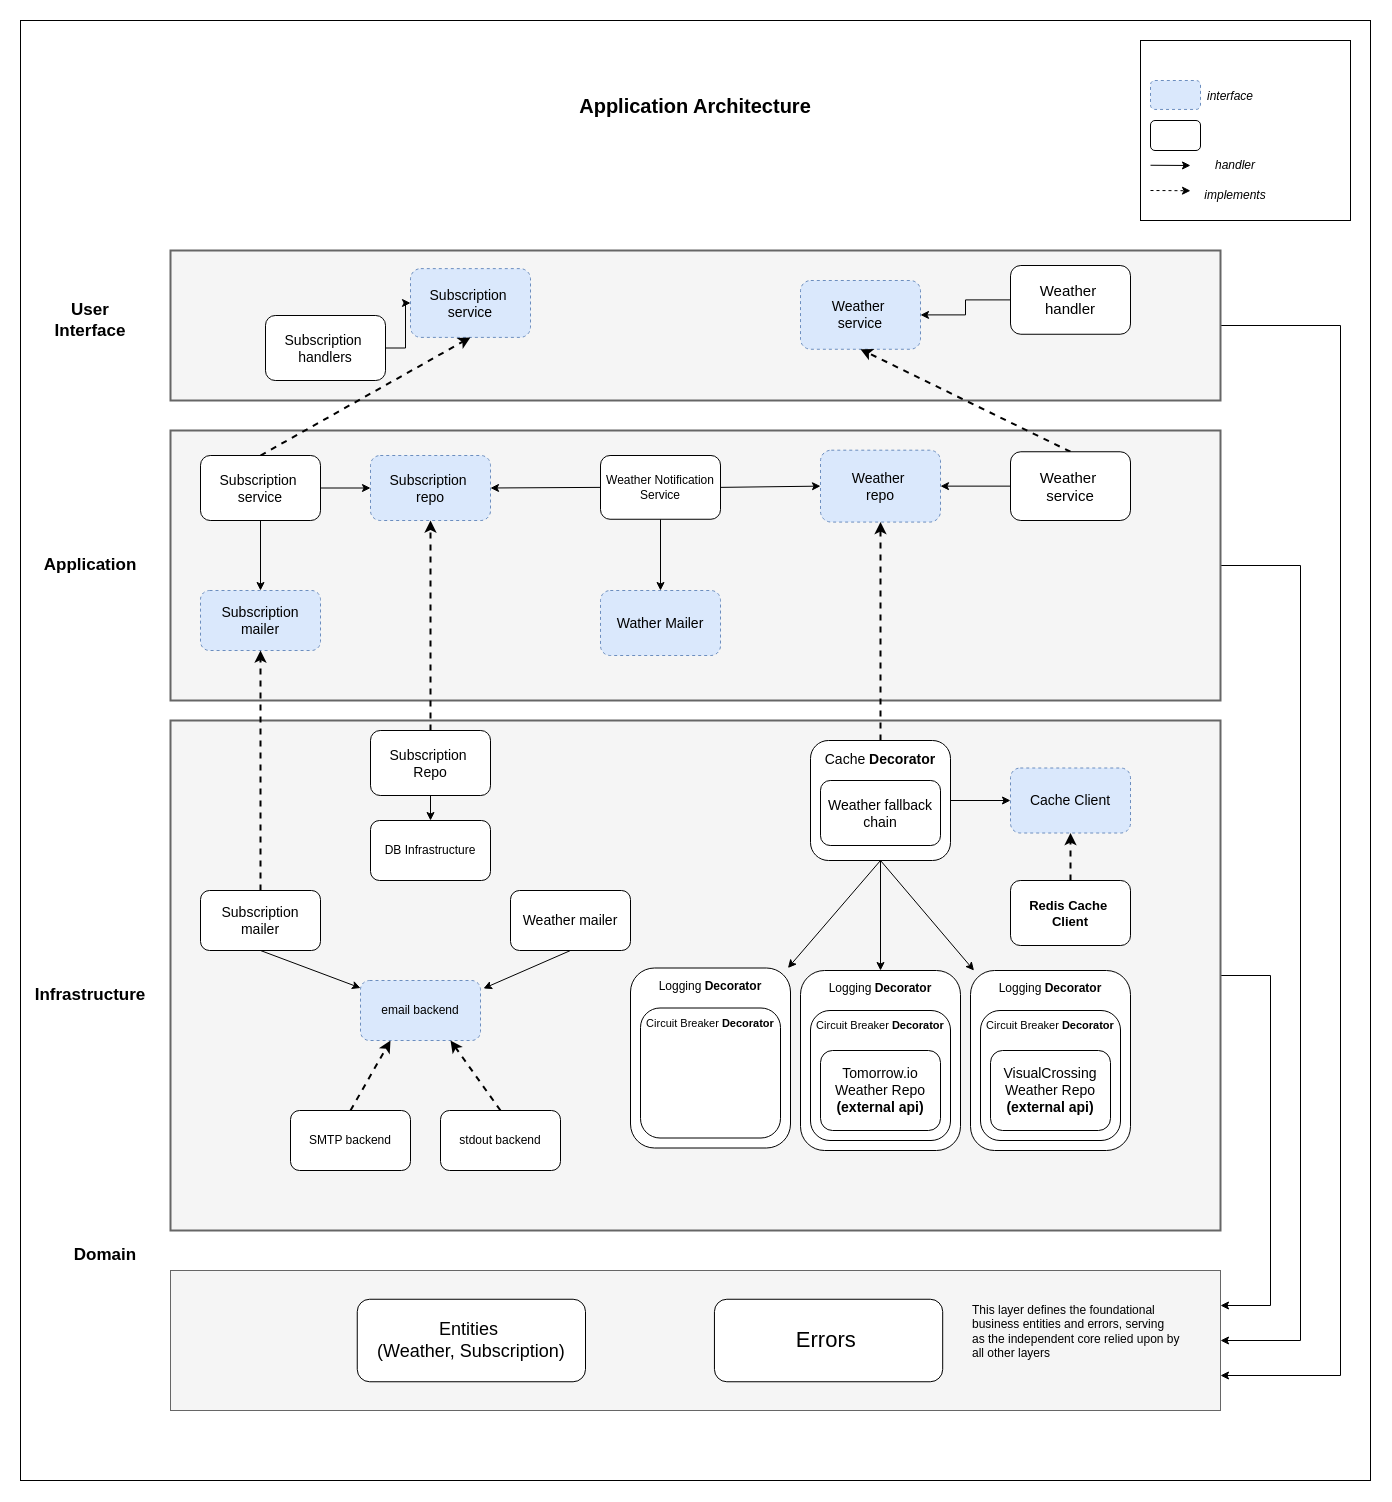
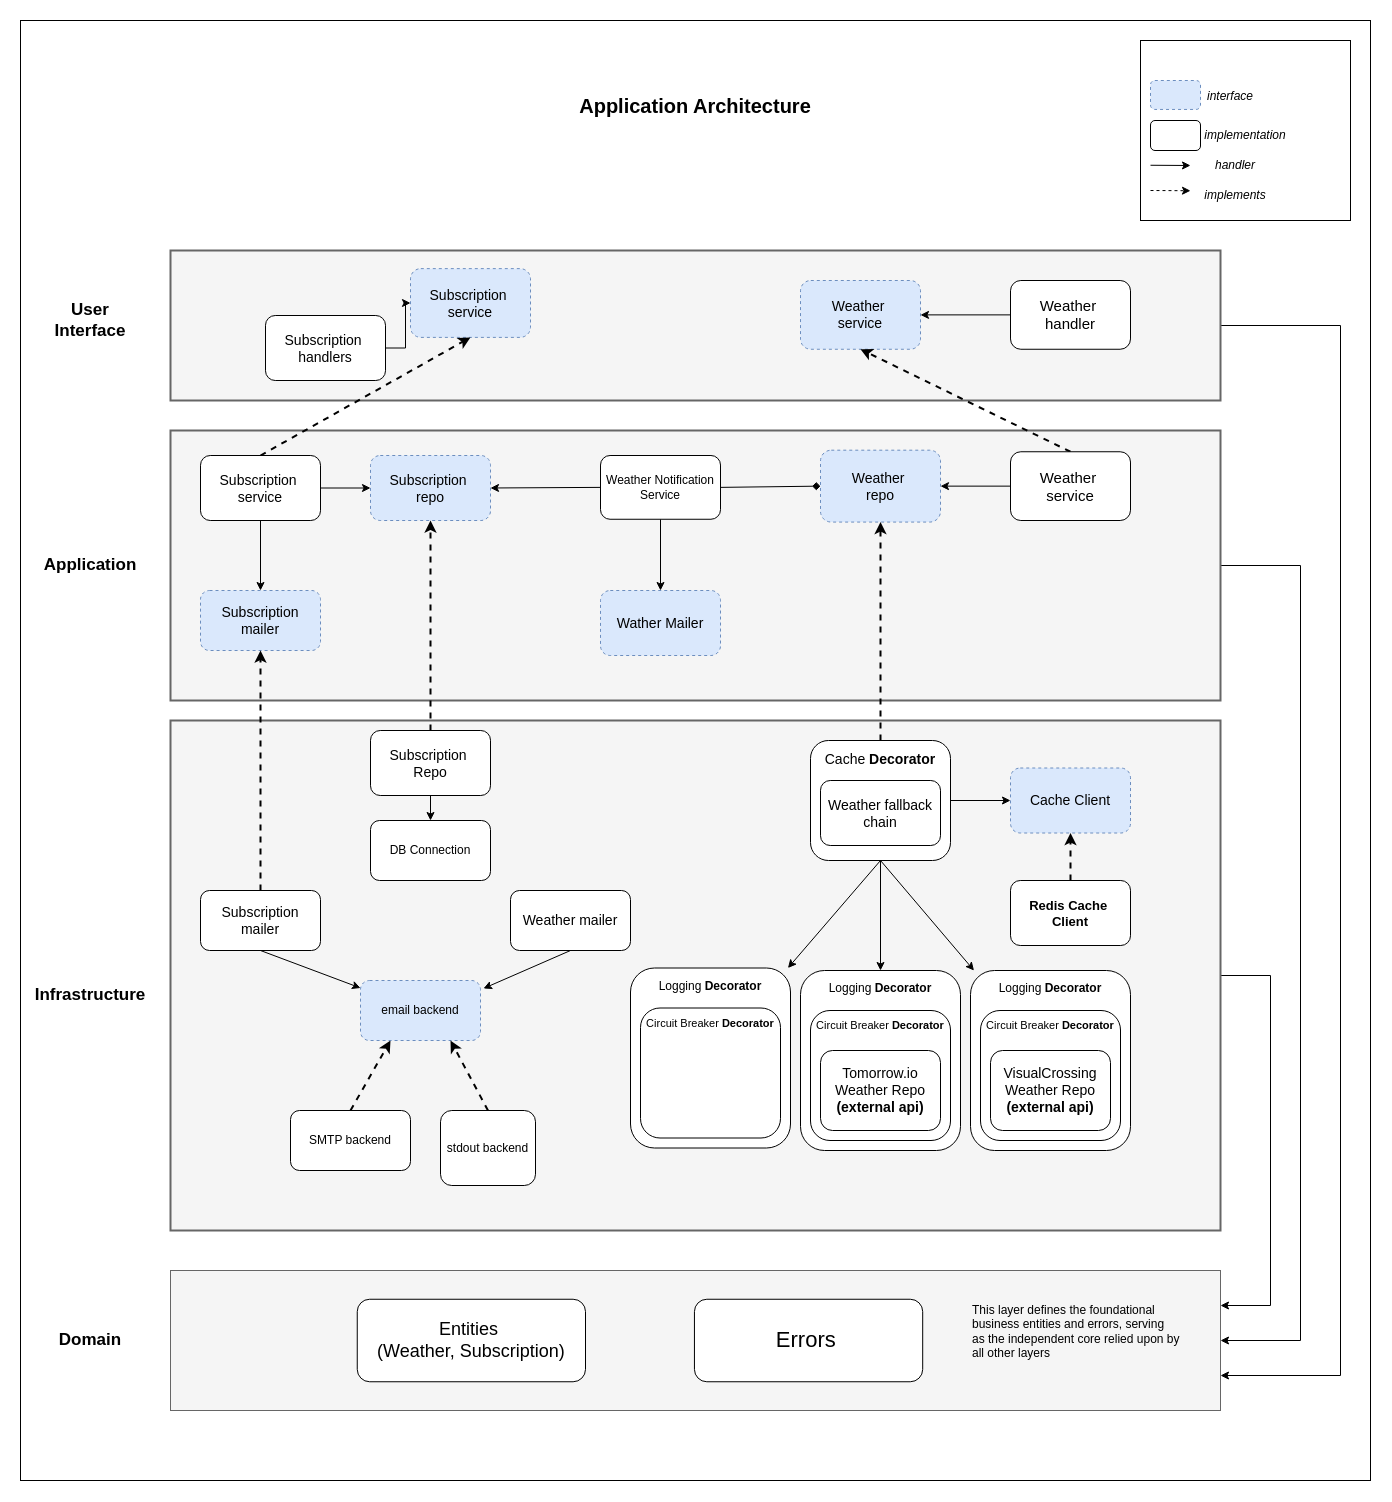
node "implementation": added
node "Weather handler": moved (1071, 300) -> (1071, 315)
edge "Weather Notification Service" -> "Weather repo": arrowhead classic -> diamond
node "DB Infrastructure": label "DB Infrastructure" -> "DB Connection"
node "stdout backend": size 120x60 -> 95x75
node "Domain": moved (106, 1256) -> (91, 1341)
node "Errors": moved (829, 1341) -> (809, 1341)
